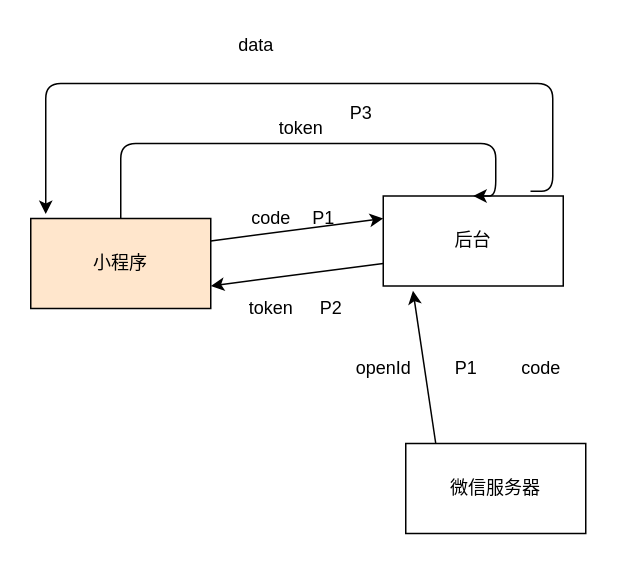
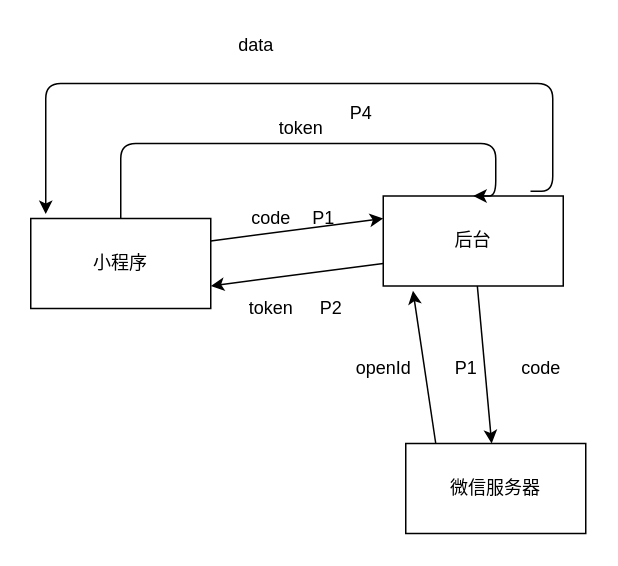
node "P3": label "P3" -> "P4"
node "小程序": fillcolor #ffe6cc -> #ffffff
edge "后台" -> "微信服务器": added
